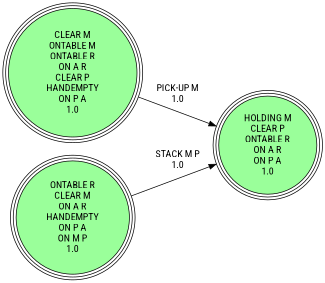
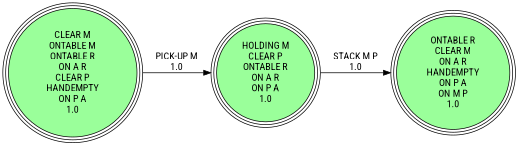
edge "ONTABLE R CLEAR M ON A R HANDEMPTY ON P A ON M P 1.0" -> "HOLDING M CLEAR P ONTABLE R ON A R ON P A 1.0": reversed
